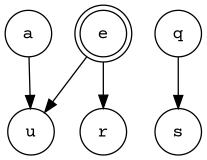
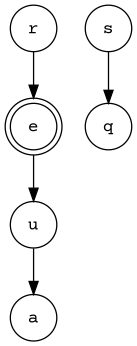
edge "a" -> "u": reversed
edge "q" -> "s": reversed
edge "e" -> "r": reversed
